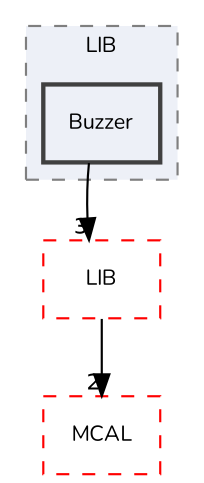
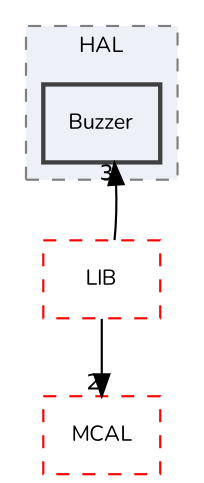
cluster "LIB": label "LIB" -> "HAL"
edge "Buzzer" -> "LIB": reversed
